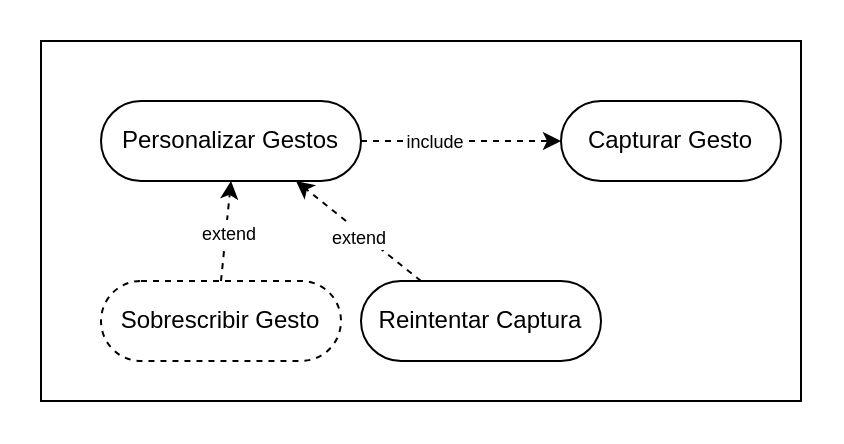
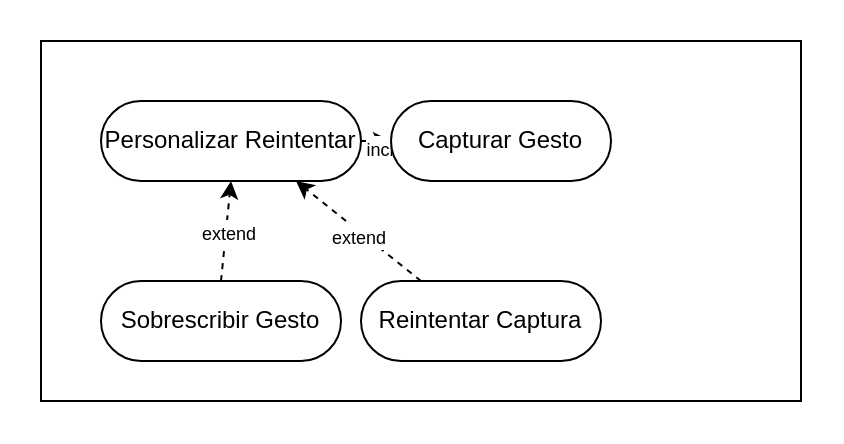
node "Personalizar Gestos": label "Personalizar Gestos" -> "Personalizar Reintentar"
node "Capturar Gesto": moved (671, 141) -> (501, 141)
node "Sobrescribir Gesto": style dashed -> solid
